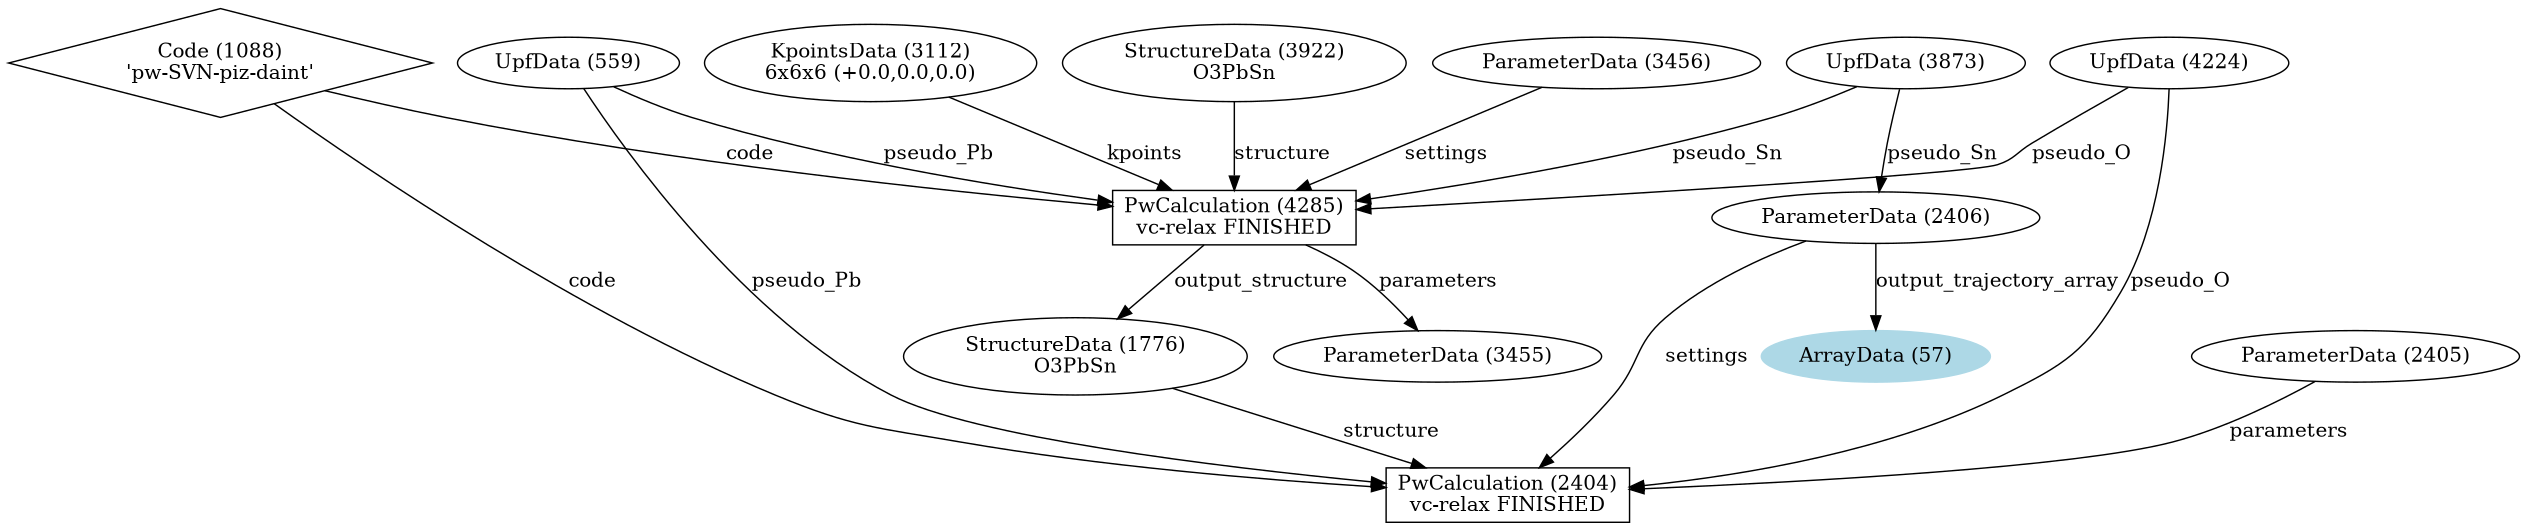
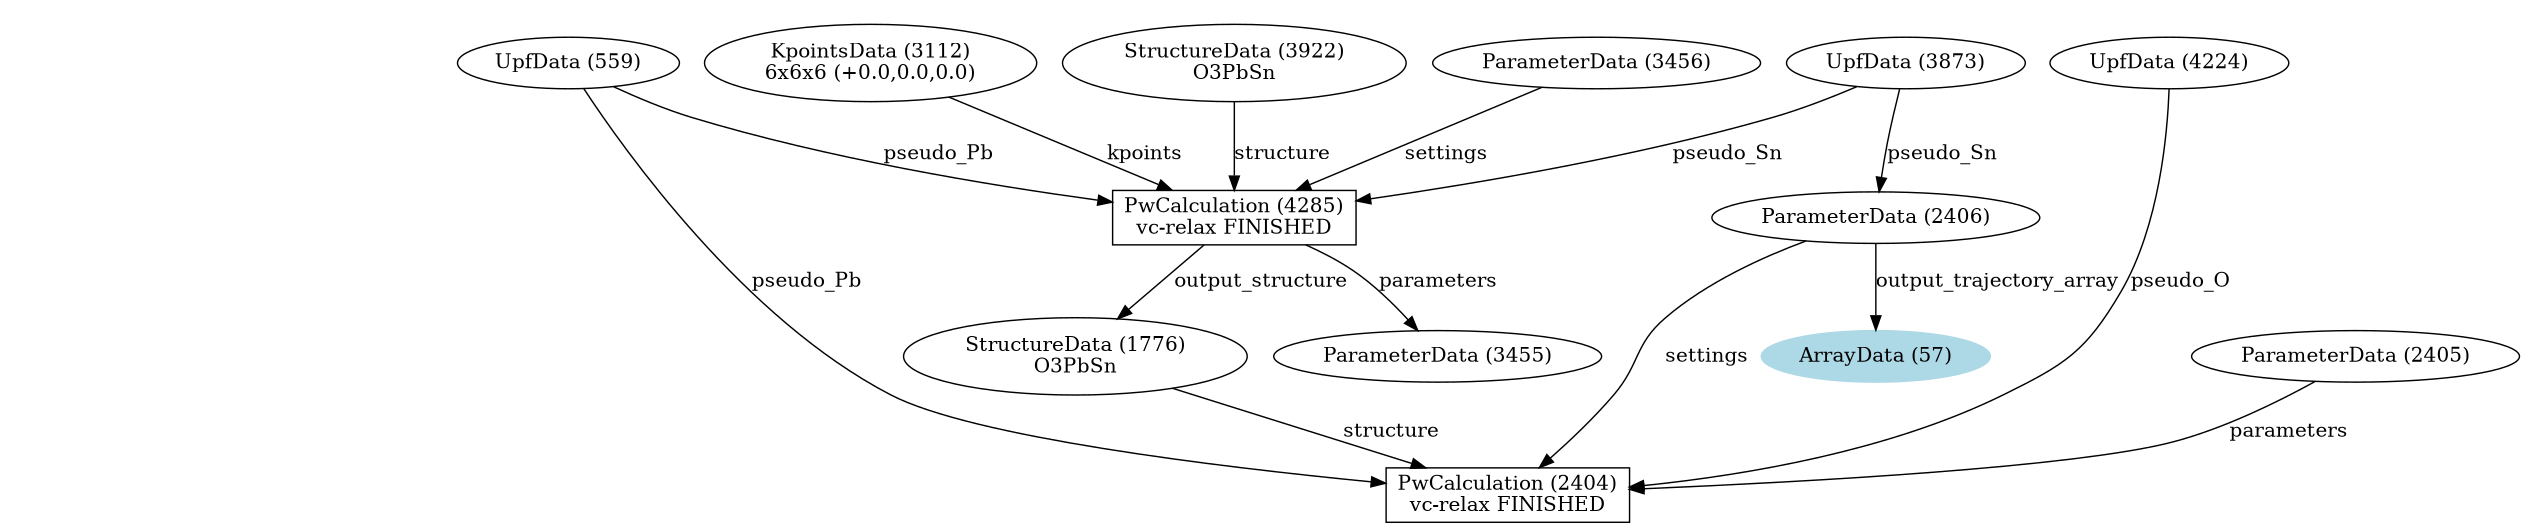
node "Code (1088) 'pw-SVN-piz-daint'": removed
edge "UpfData (4224)" -> "PwCalculation (4285) vc-relax FINISHED": removed, label "pseudo_O"
